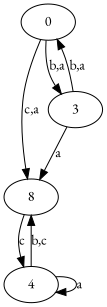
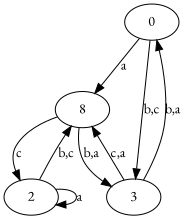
edge "0" -> "3": label "b,a" -> "b,c"
edge "0" -> "8": label "c,a" -> "a"
edge "3" -> "8": label "a" -> "c,a"
edge "8" -> "3": added, label "b,a"
node "4": label "4" -> "2"
